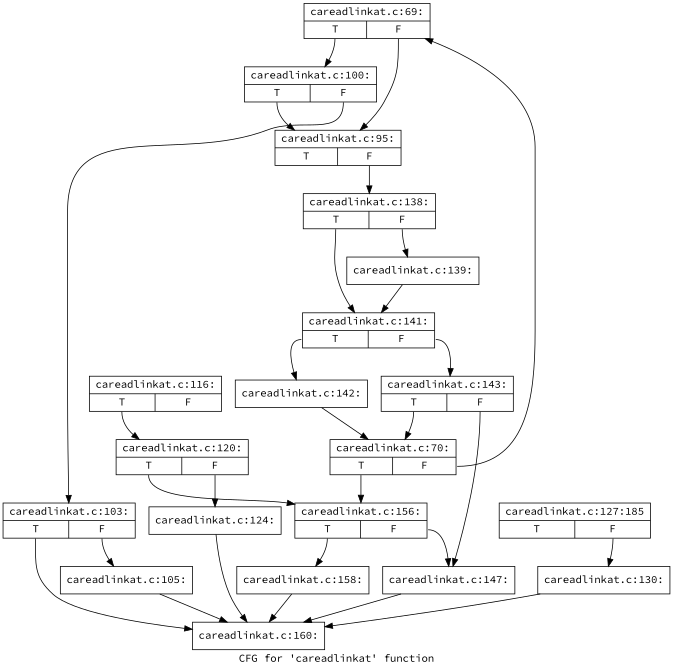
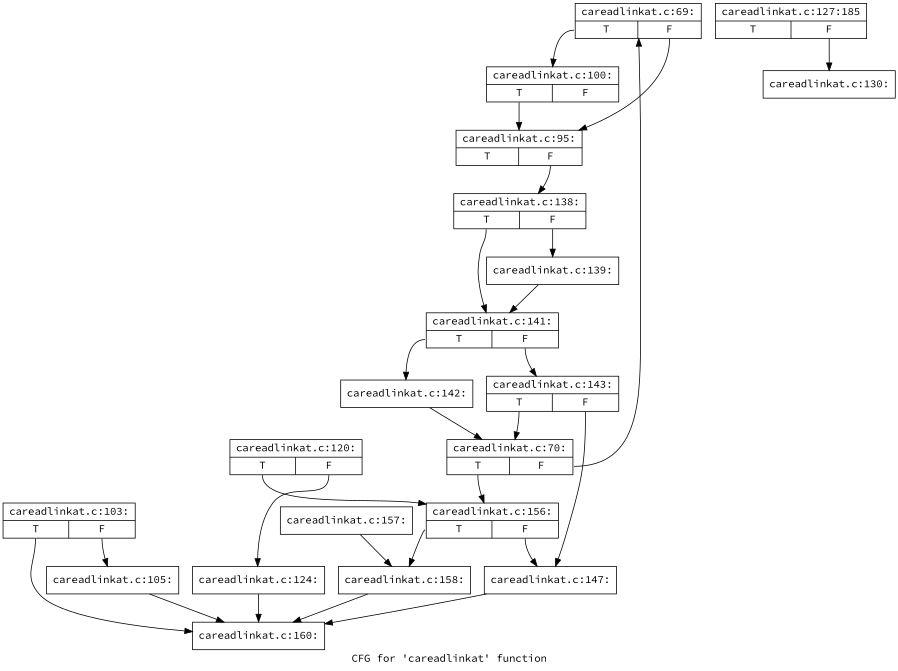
edge "careadlinkat.c:100:" -> "careadlinkat.c:103:": removed
node "careadlinkat.c:116:": removed
node "careadlinkat.c:157:": added
edge "careadlinkat.c:130:" -> "careadlinkat.c:160:": removed
